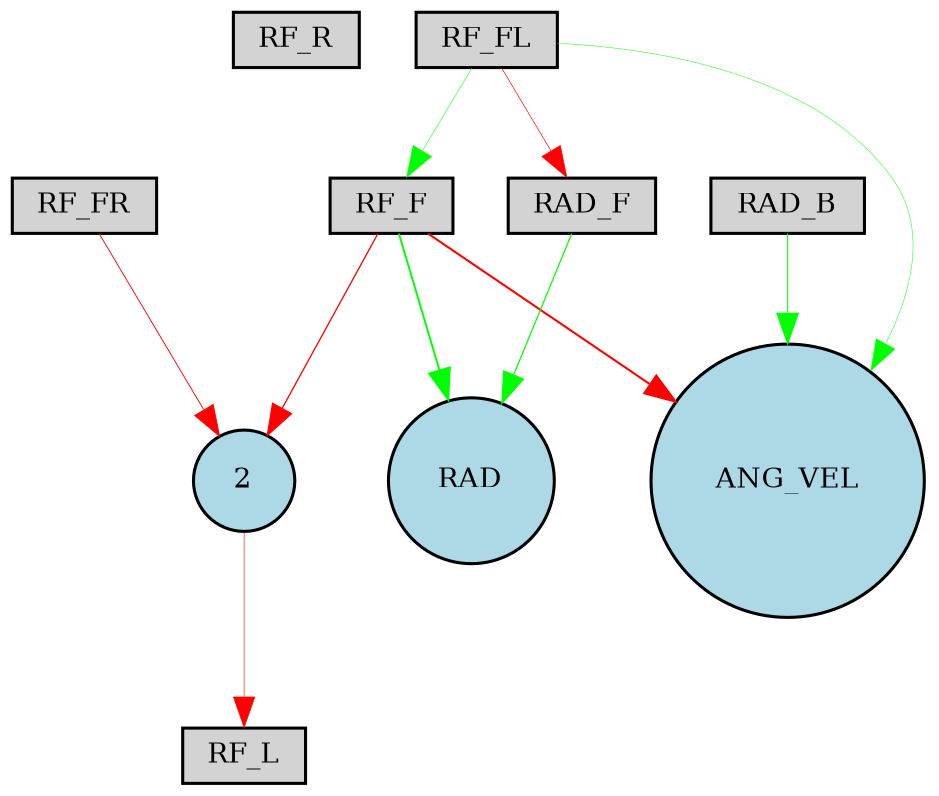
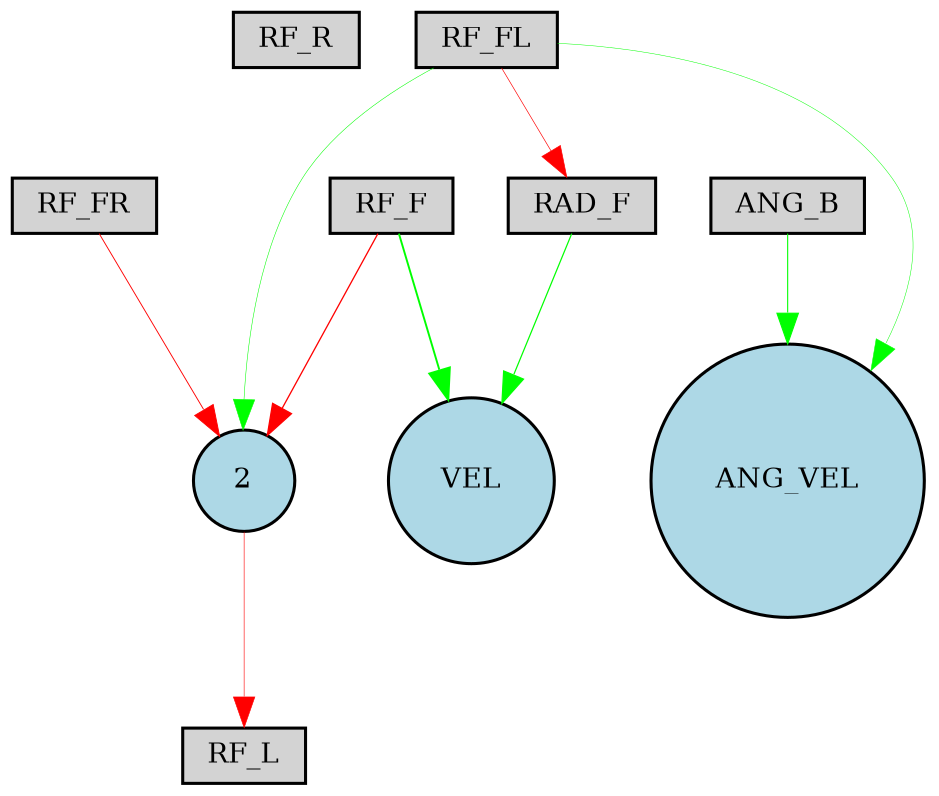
edge "RF_FL" -> "RF_F": now "RF_FL" -> "2"
node "RAD_B": label "RAD_B" -> "ANG_B"
edge "RF_F" -> "ANG_VEL": removed
node "RAD": label "RAD" -> "VEL"
